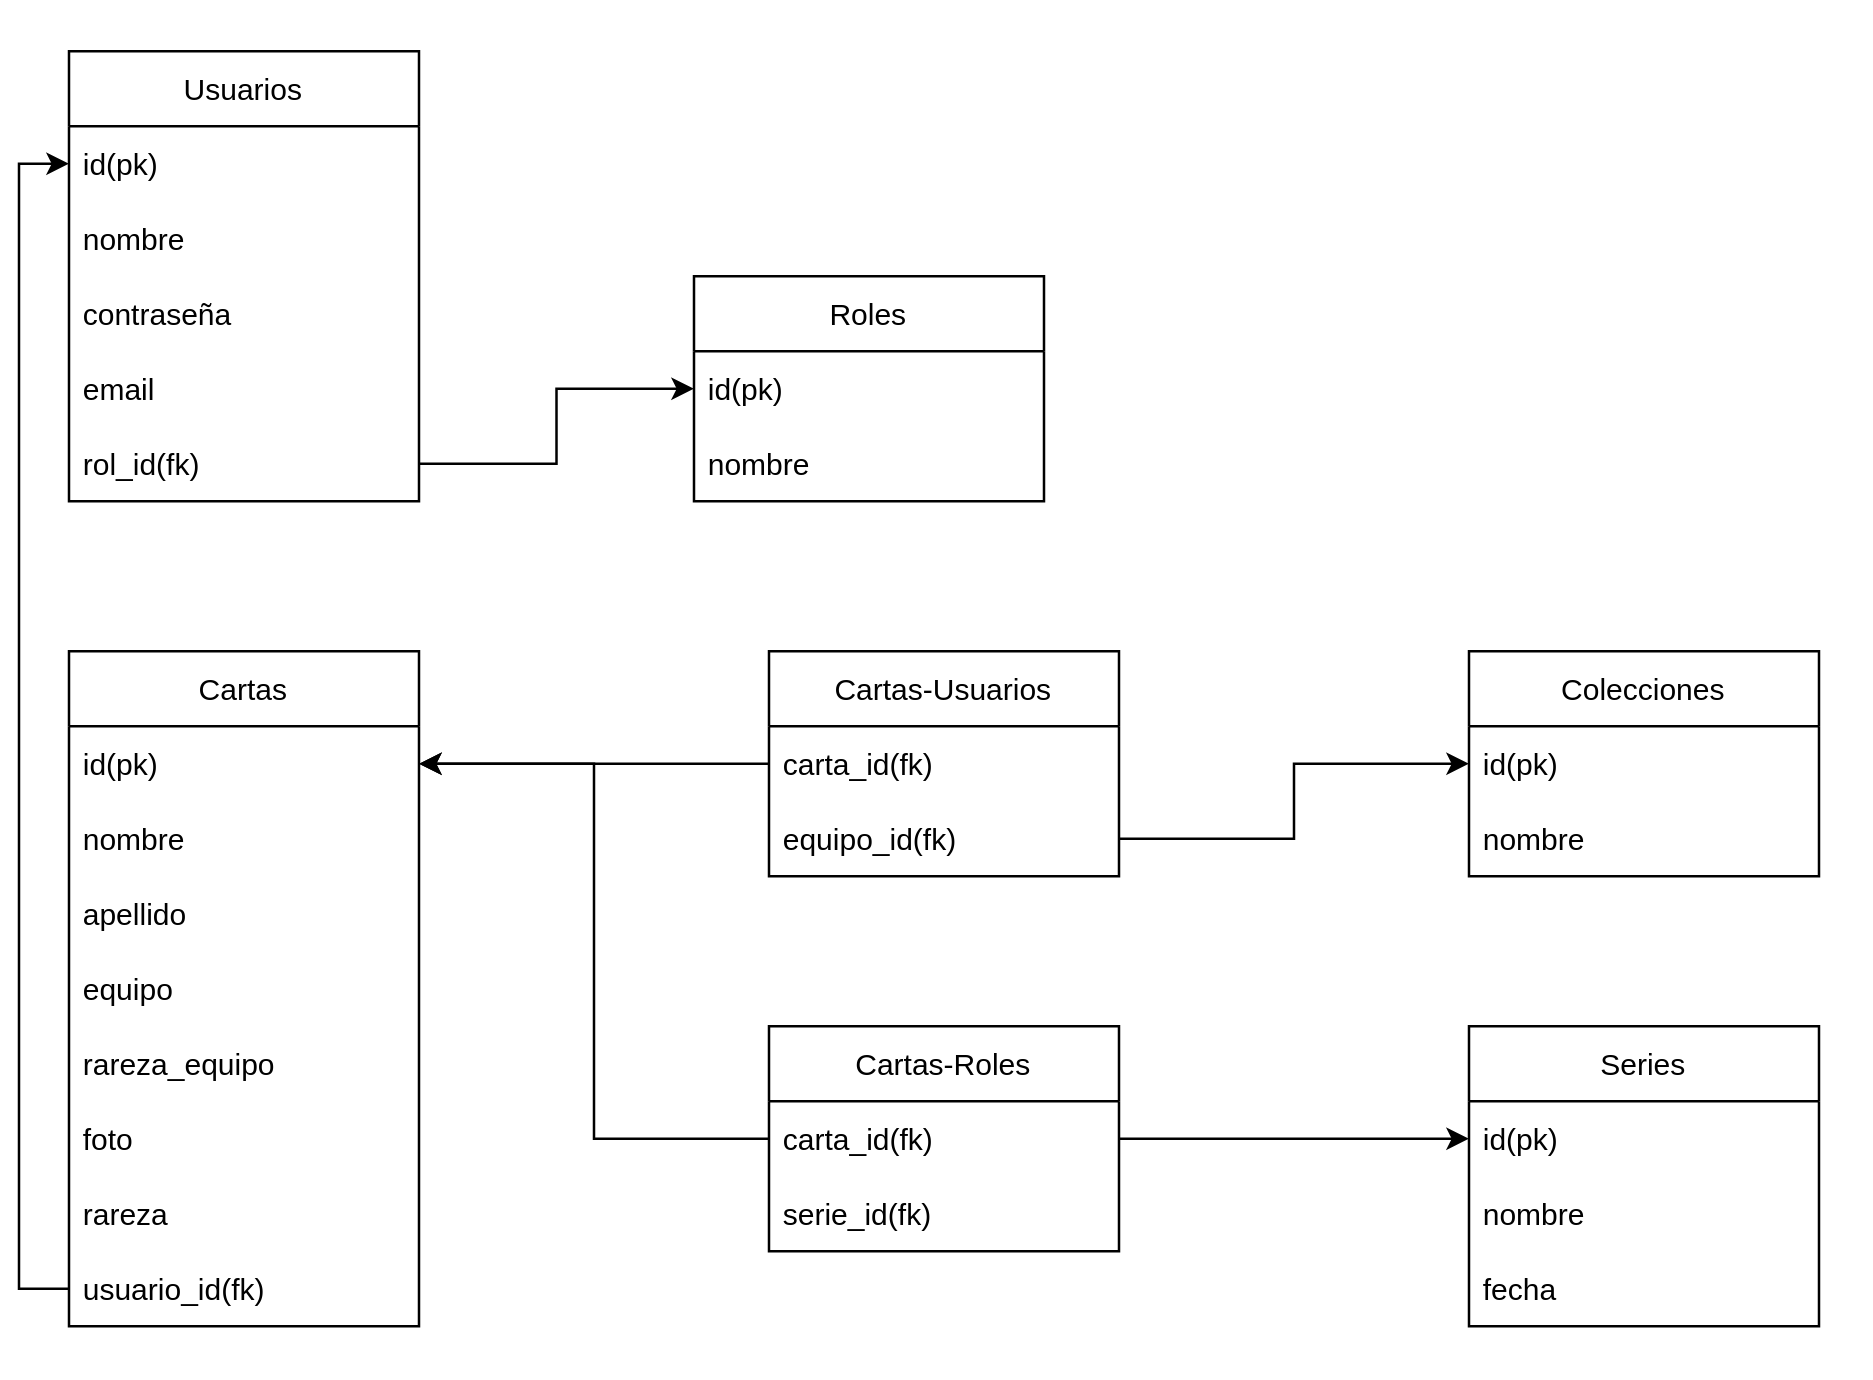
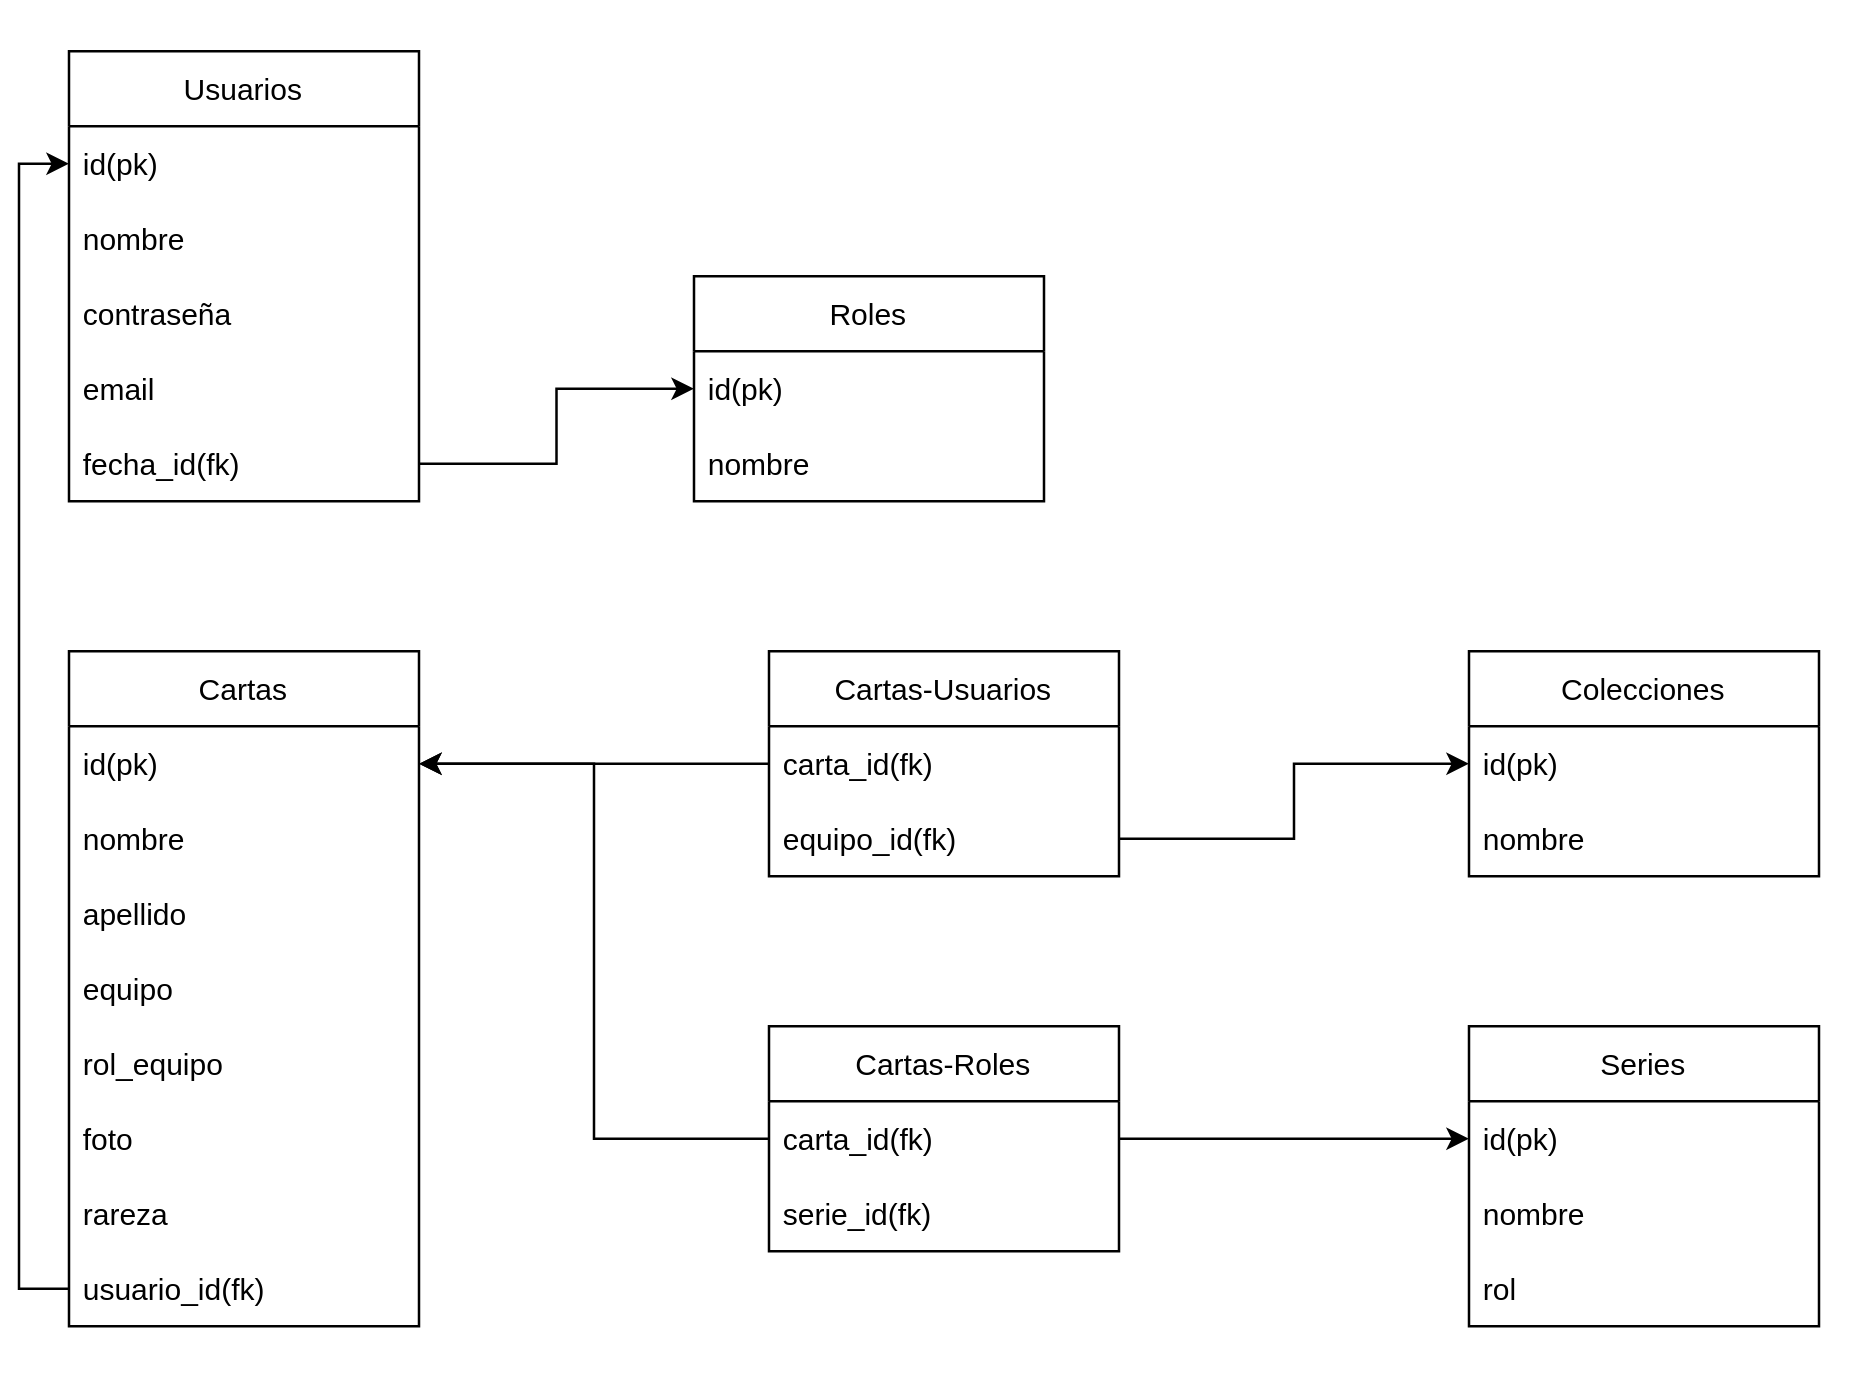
node "rol_id(fk)": label "rol_id(fk)" -> "fecha_id(fk)"
node "rareza_equipo": label "rareza_equipo" -> "rol_equipo"
node "fecha": label "fecha" -> "rol"
